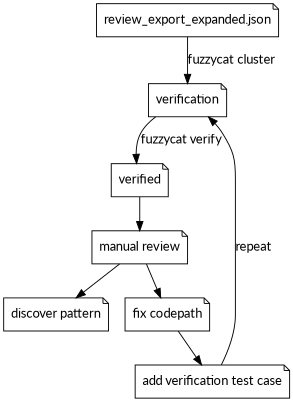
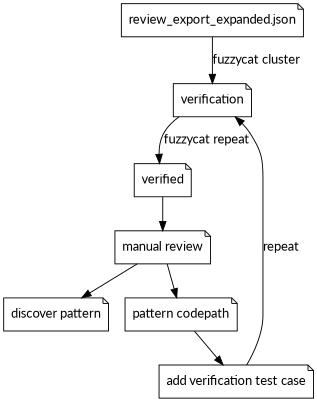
edge "verification" -> "verified": label "fuzzycat verify" -> "fuzzycat repeat"
node "fix codepath": label "fix codepath" -> "pattern codepath"
